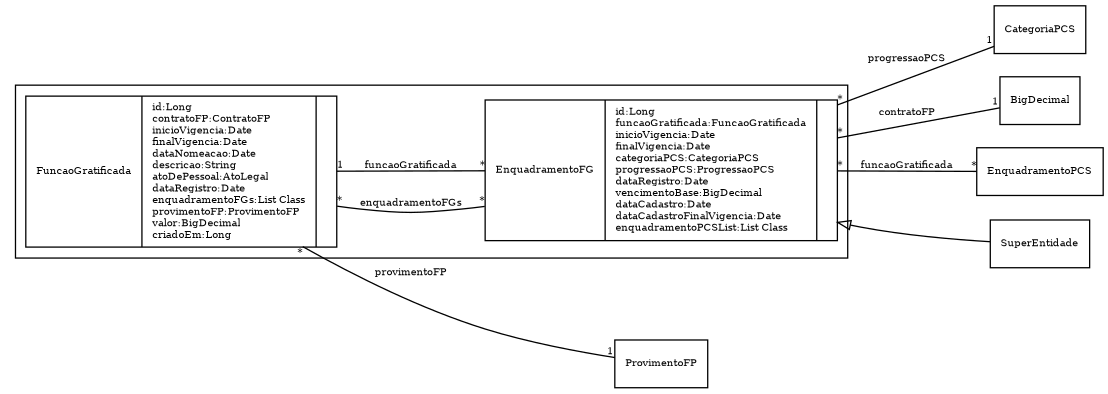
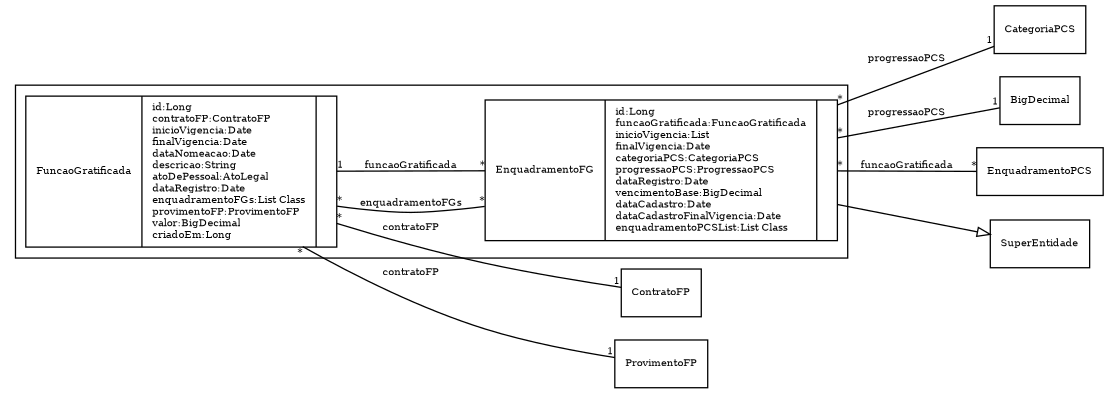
edge "BigDecimal" -- "EnquadramentoFG": label "contratoFP" -> "progressaoPCS"
node "EnquadramentoFG": text "inicioVigencia:Date" -> "inicioVigencia:List"
edge "SuperEntidade" -> "EnquadramentoFG": reversed
edge "FuncaoGratificada" -- "ProvimentoFP": label "provimentoFP" -> "contratoFP"
node "ContratoFP": added
